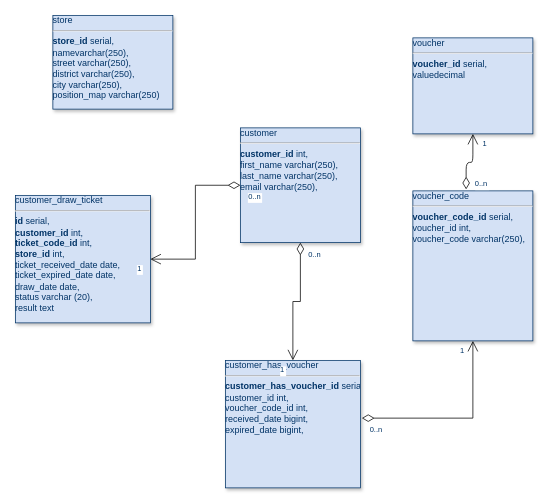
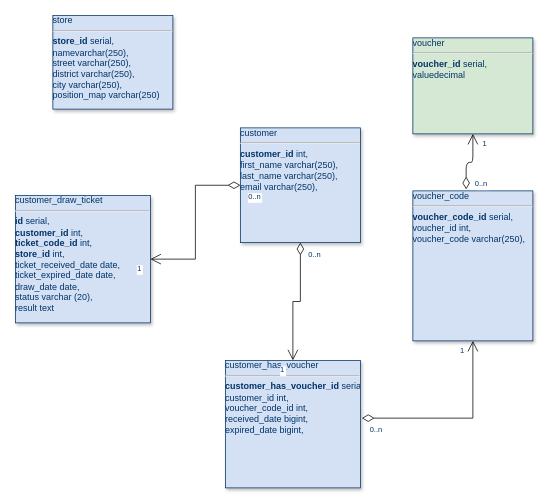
node "voucher voucher_id serial, valuedecimal": fillcolor #d4e1f5 -> #d5e8d4
